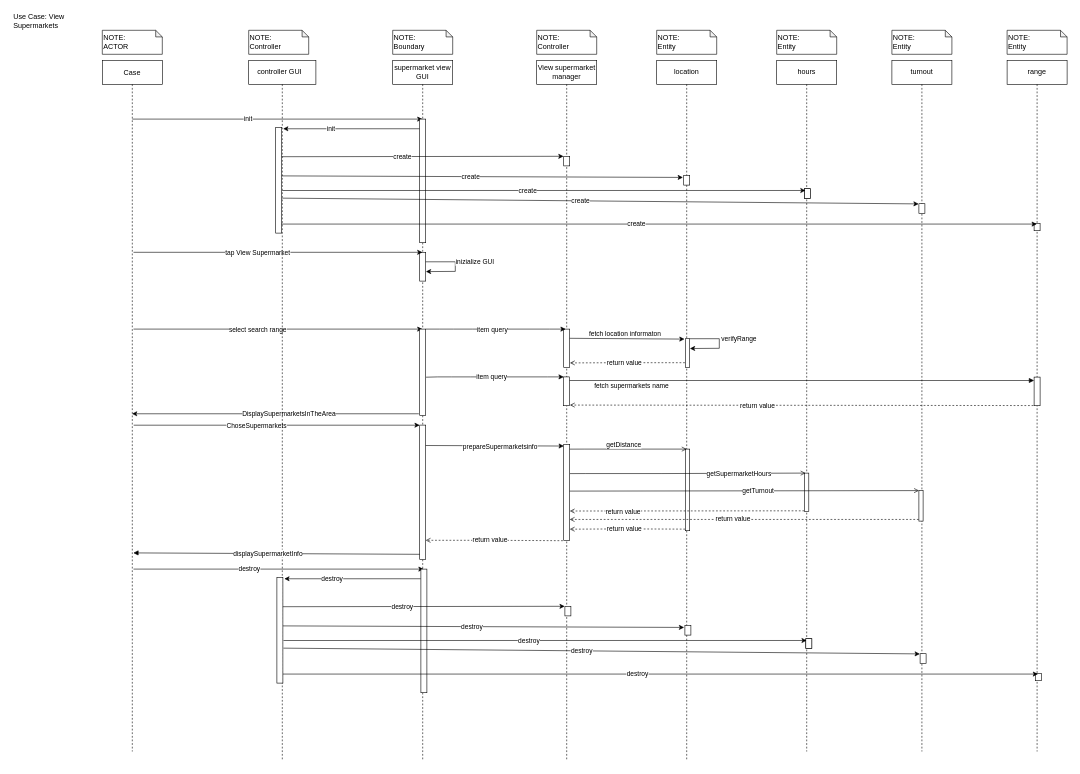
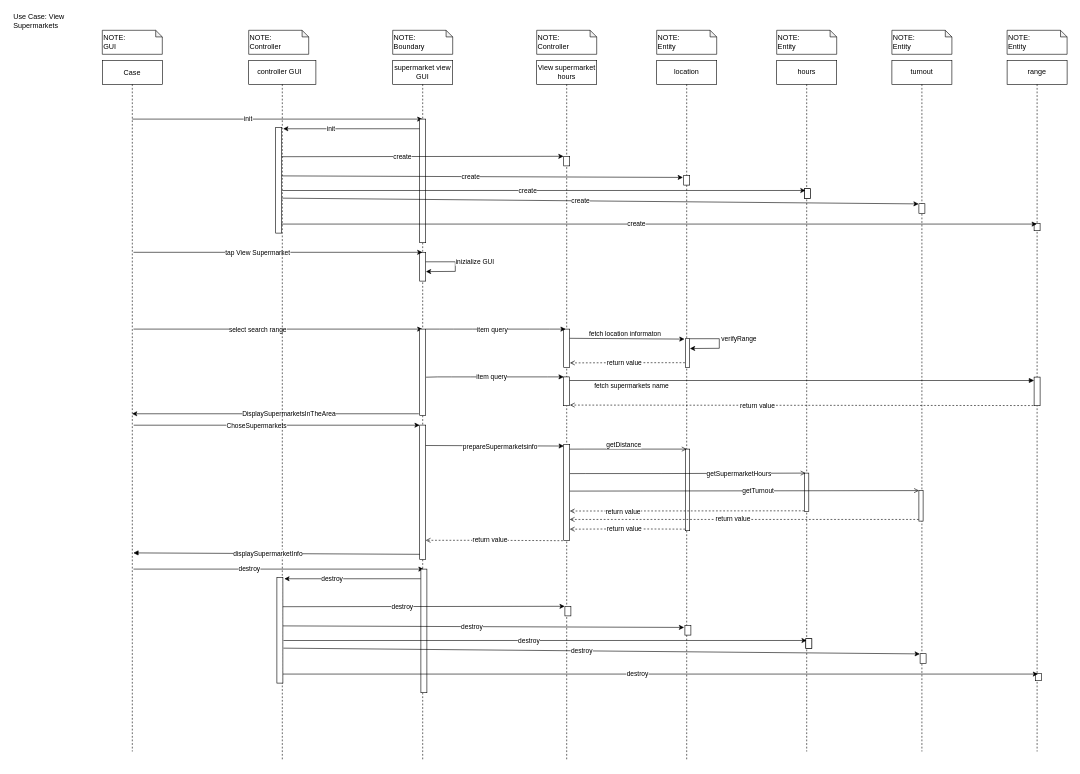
node "NOTE:ACTOR": label "NOTE:ACTOR" -> "NOTE:GUI"
node "View supermarket manager": label "View supermarket manager" -> "View supermarket hours"
